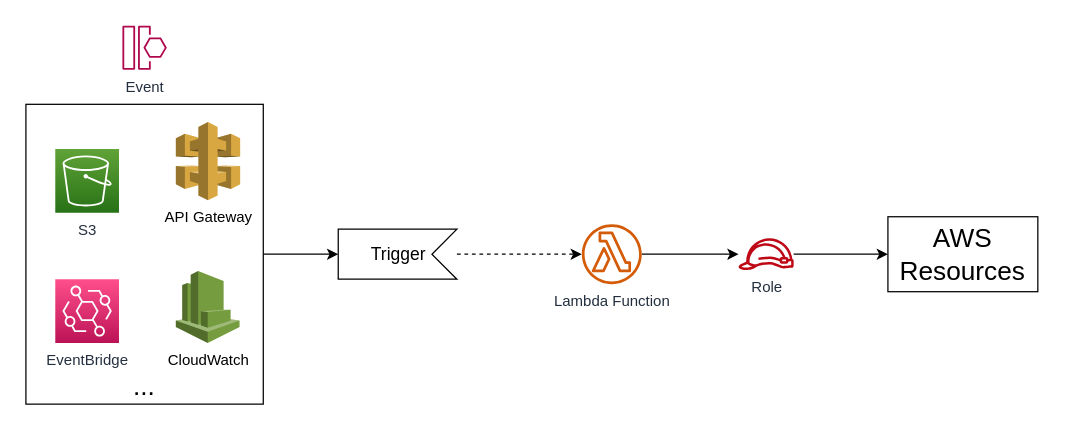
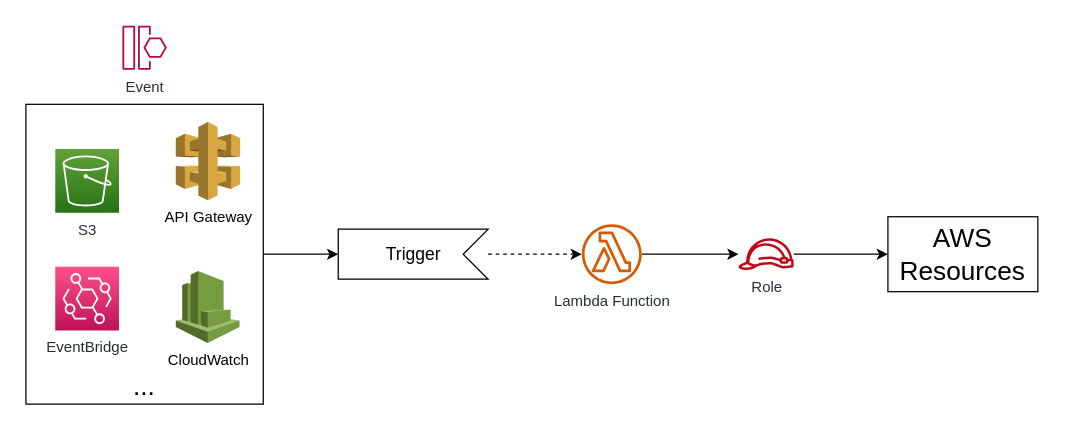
node "Trigger": size 119x50 -> 150x50
node "EventBridge": moved (87, 311) -> (87, 299)
